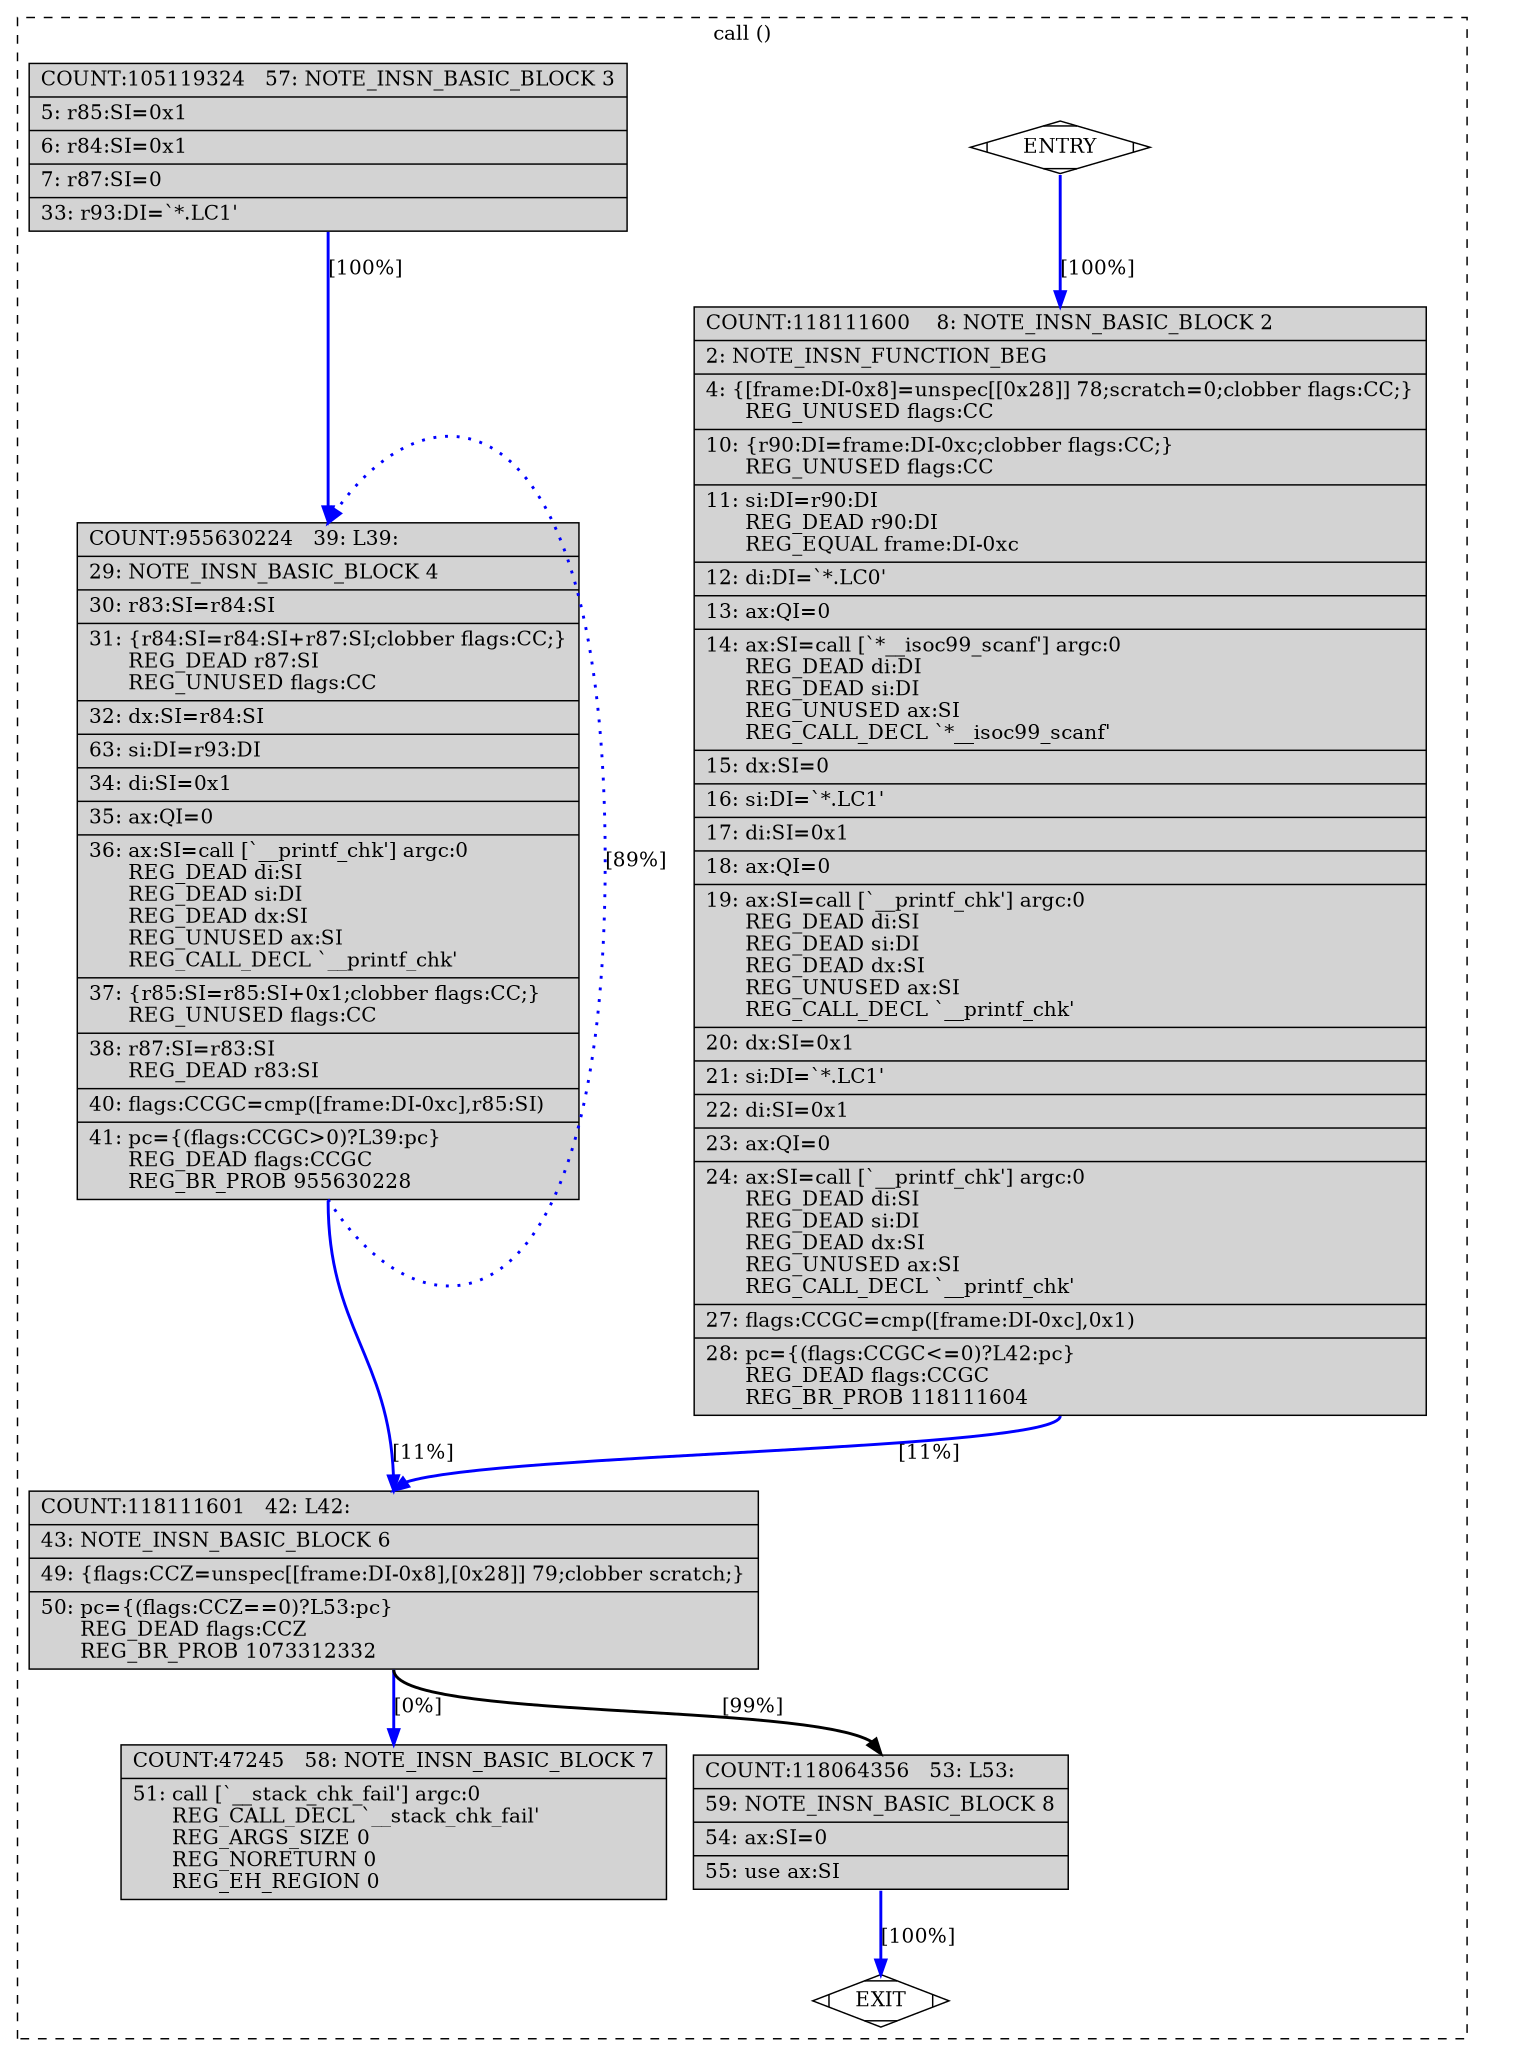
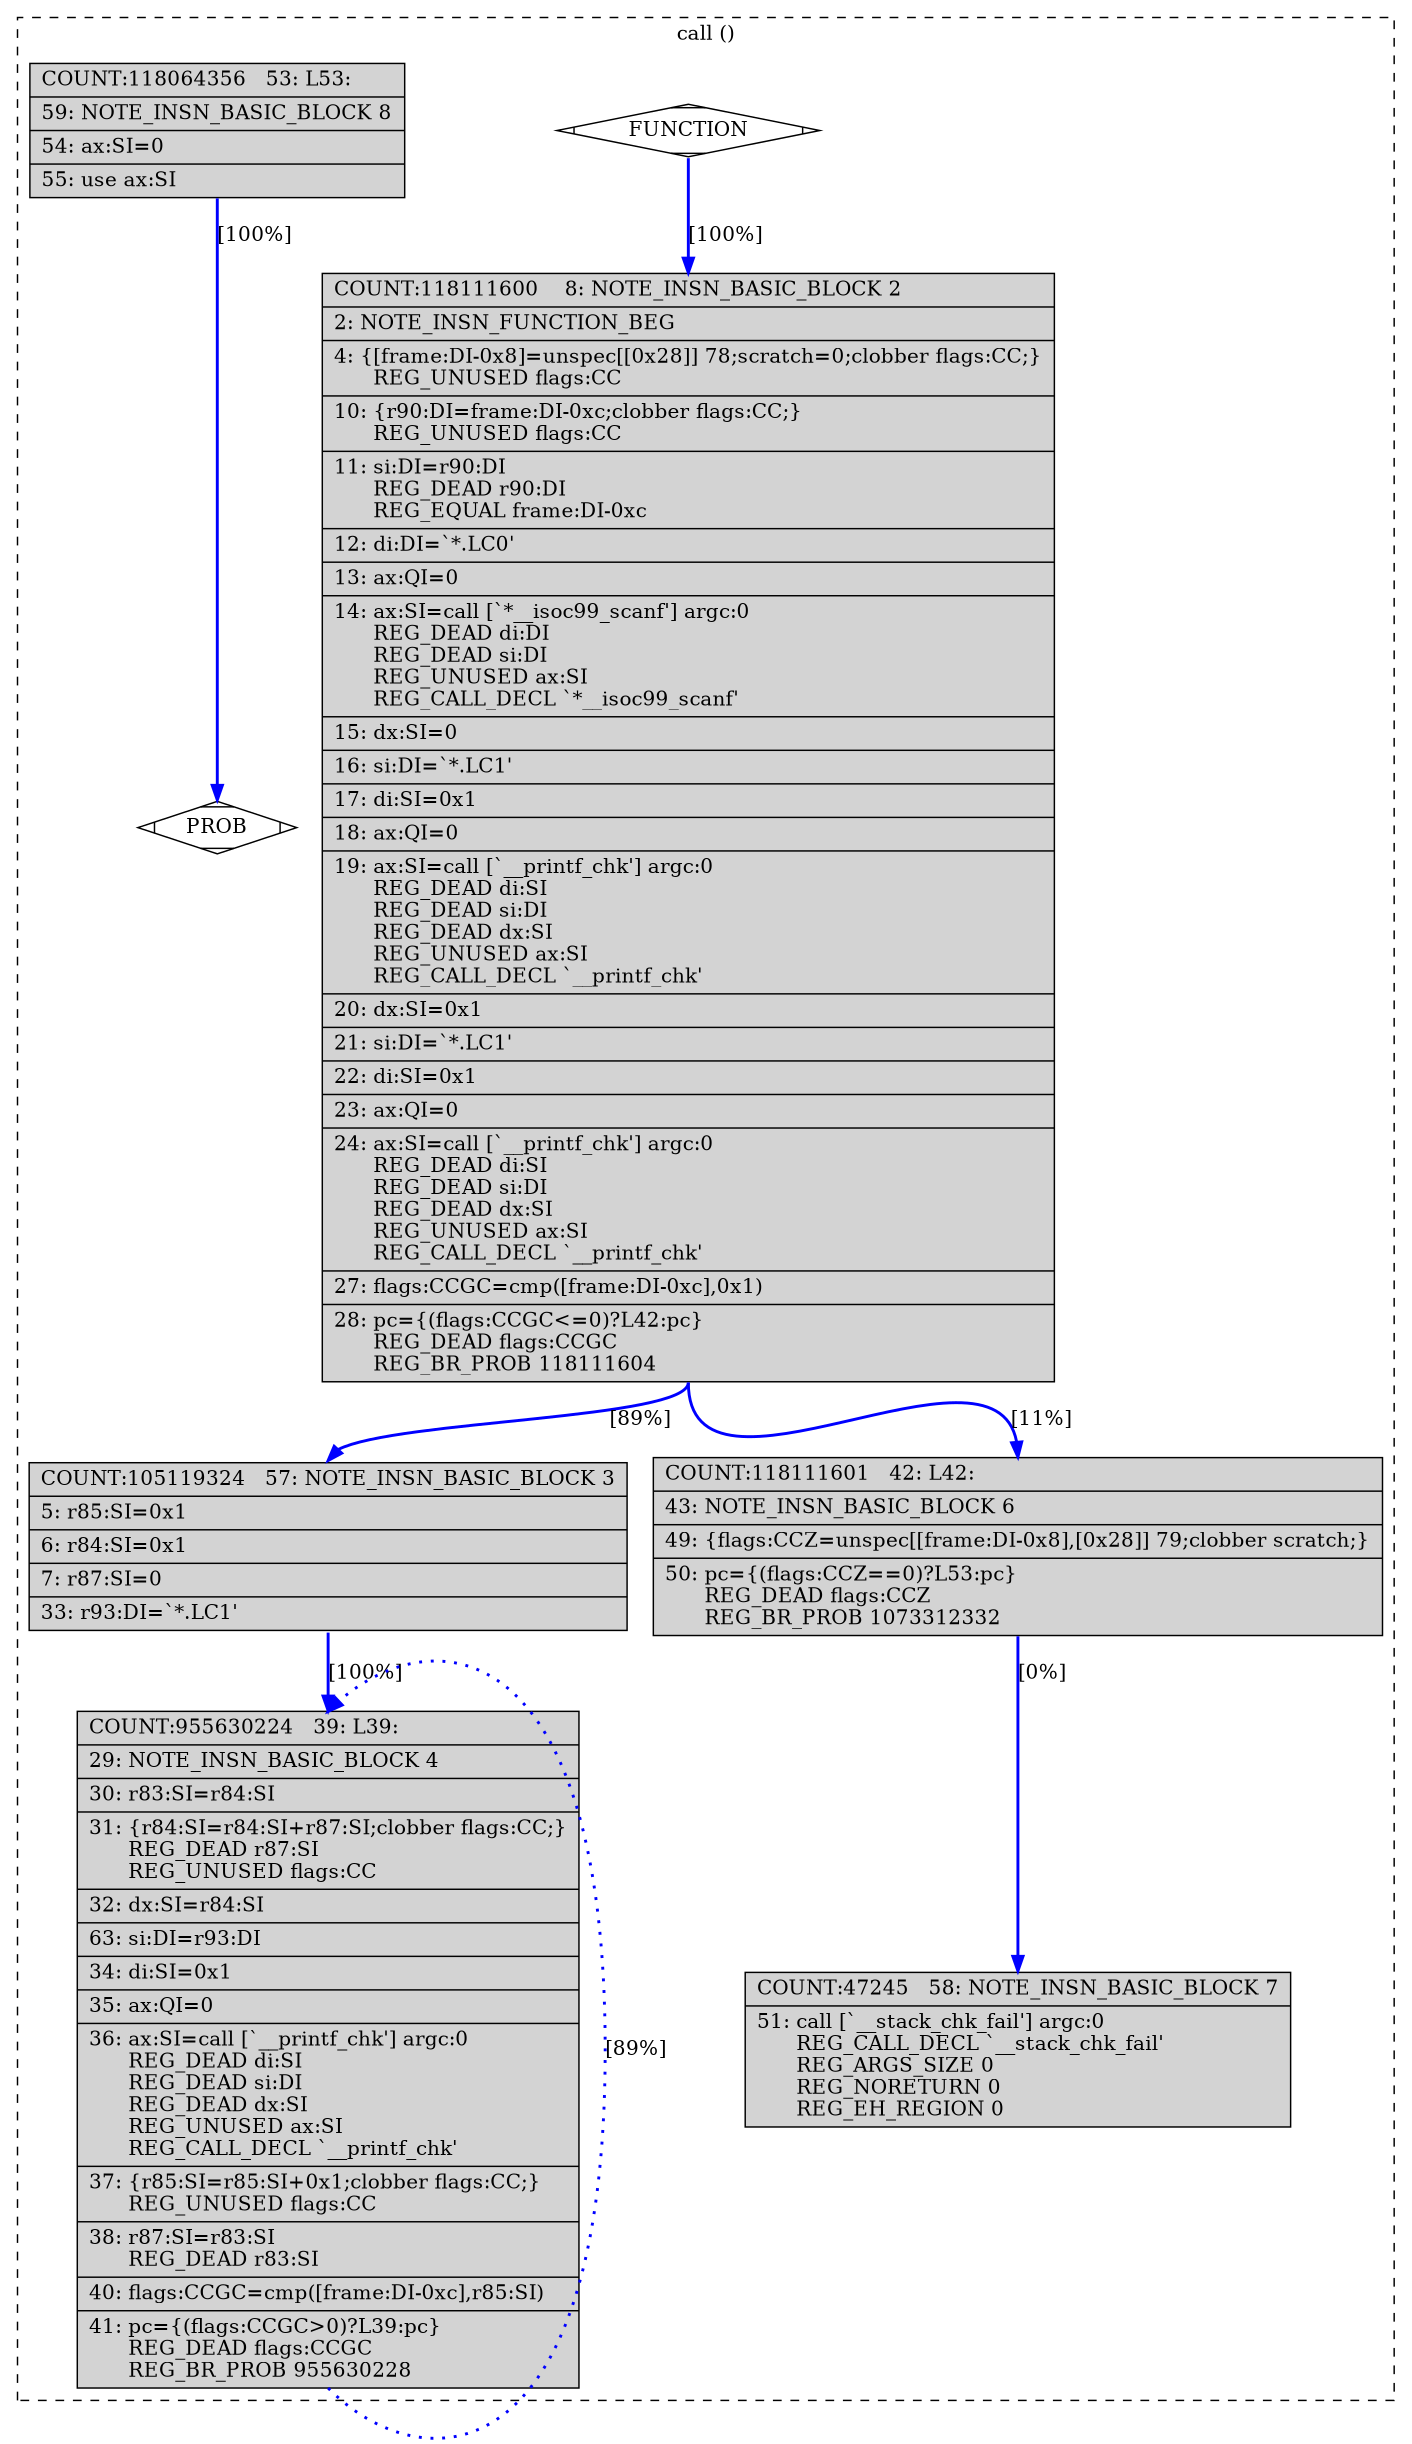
node "ENTRY": label "ENTRY" -> "FUNCTION"
edge "COUNT:955630224   39: L39:" -> "COUNT:118111601   42: L42:": removed, label "[11%]"
edge "COUNT:118111600    8: NOTE_INSN_BASIC_BLOCK 2" -> "COUNT:105119324   57: NOTE_INSN_BASIC_BLOCK 3": added, label "[89%]"
edge "COUNT:118111601   42: L42:" -> "COUNT:118064356   53: L53:": removed, label "[99%]"
node "EXIT": label "EXIT" -> "PROB"
